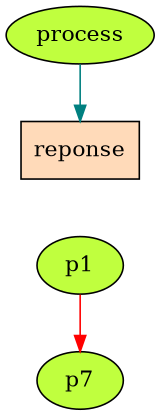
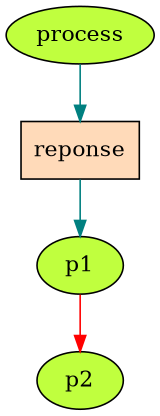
edge "reponse" -> "p1": added
node "p7": label "p7" -> "p2"
